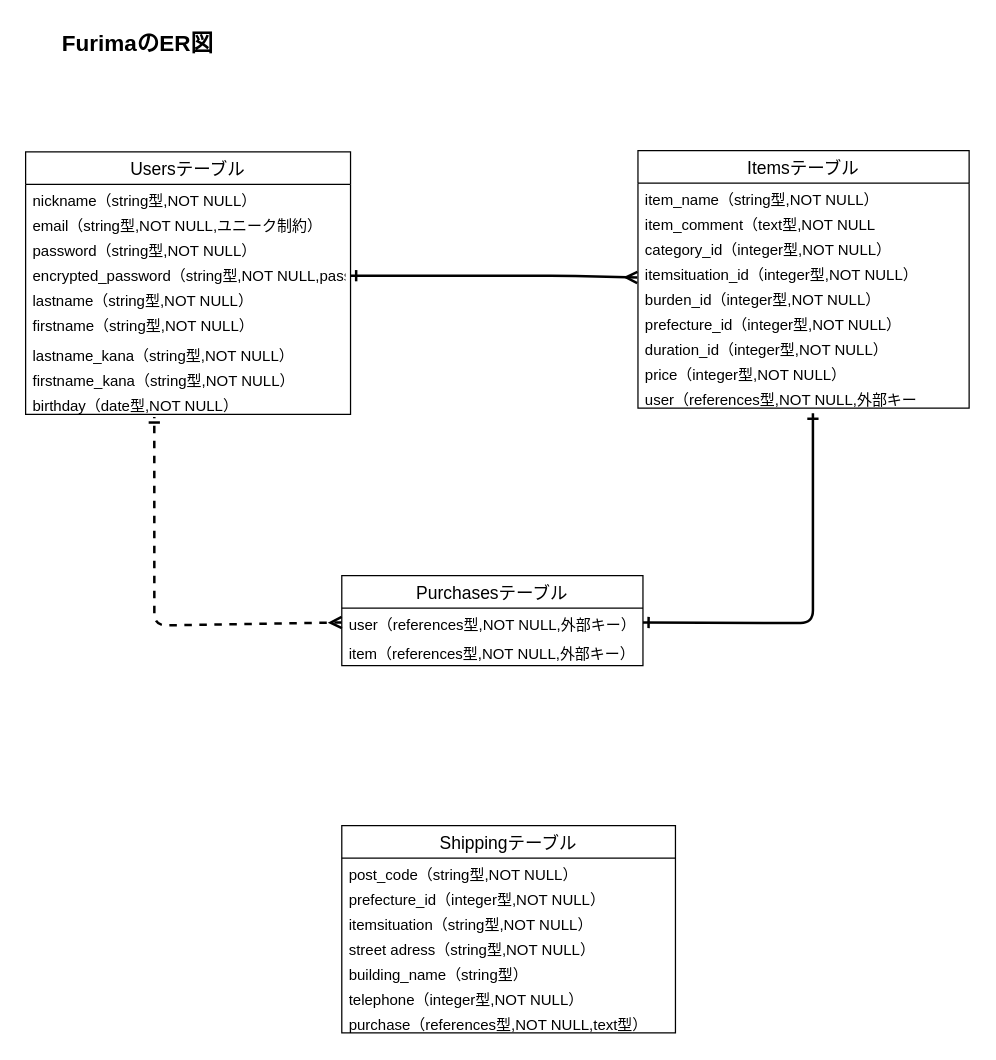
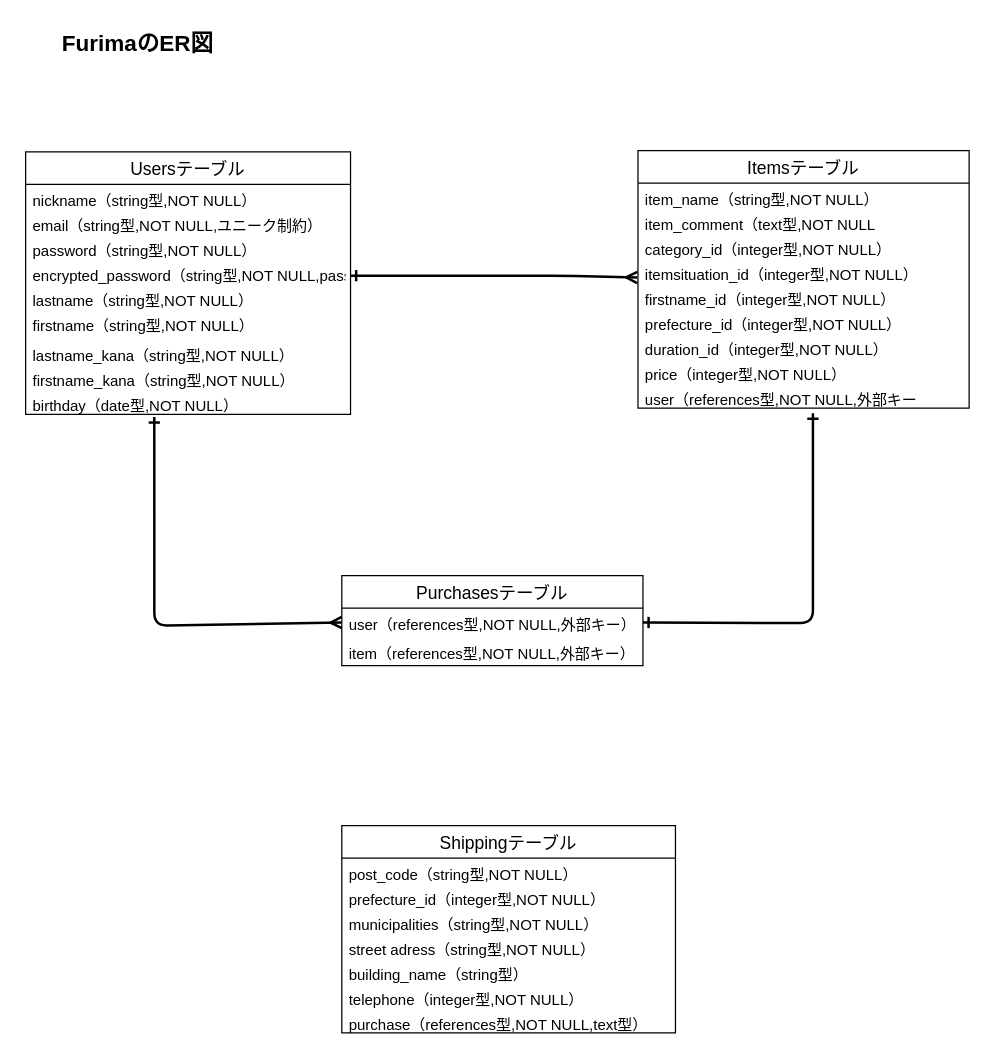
node "burden_id（integer型,NOT NULL）": label "burden_id（integer型,NOT NULL）" -> "firstname_id（integer型,NOT NULL）"
edge "birthday（date型,NOT NULL）" -- "user（references型,NOT NULL,外部キー）": style dashed -> solid
node "itemsituation（string型,NOT NULL）": label "itemsituation（string型,NOT NULL）" -> "municipalities（string型,NOT NULL）"
